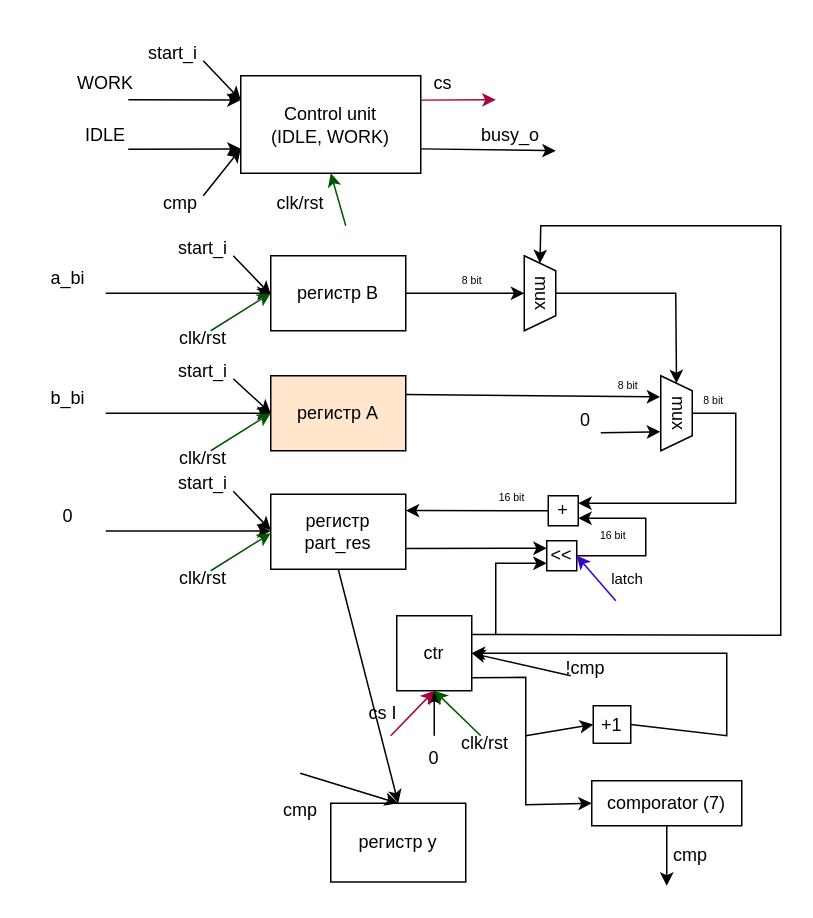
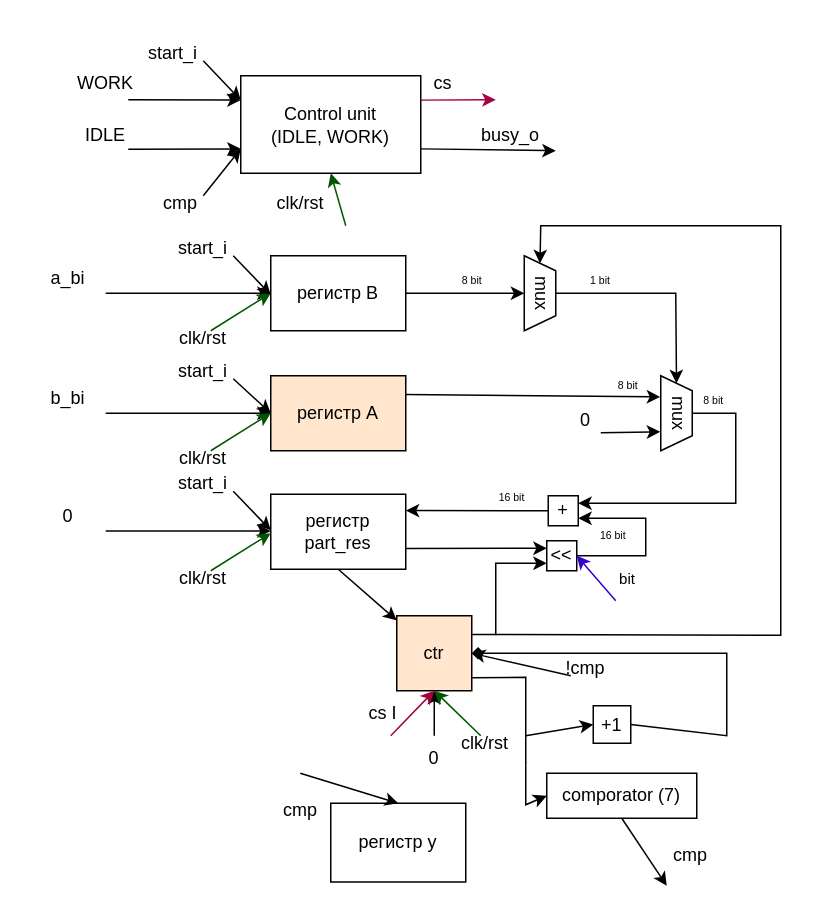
node "1 bit": added
node "latch": label "latch" -> "bit"
node "ctr": fillcolor #ffffff -> #ffe6cc
edge "+1" -> "ctr": arrowhead classic -> diamond
edge "регистр part_res" -> "регистр y": now "регистр part_res" -> "ctr"
node "comporator (7)": moved (667, 803) -> (622, 796)
